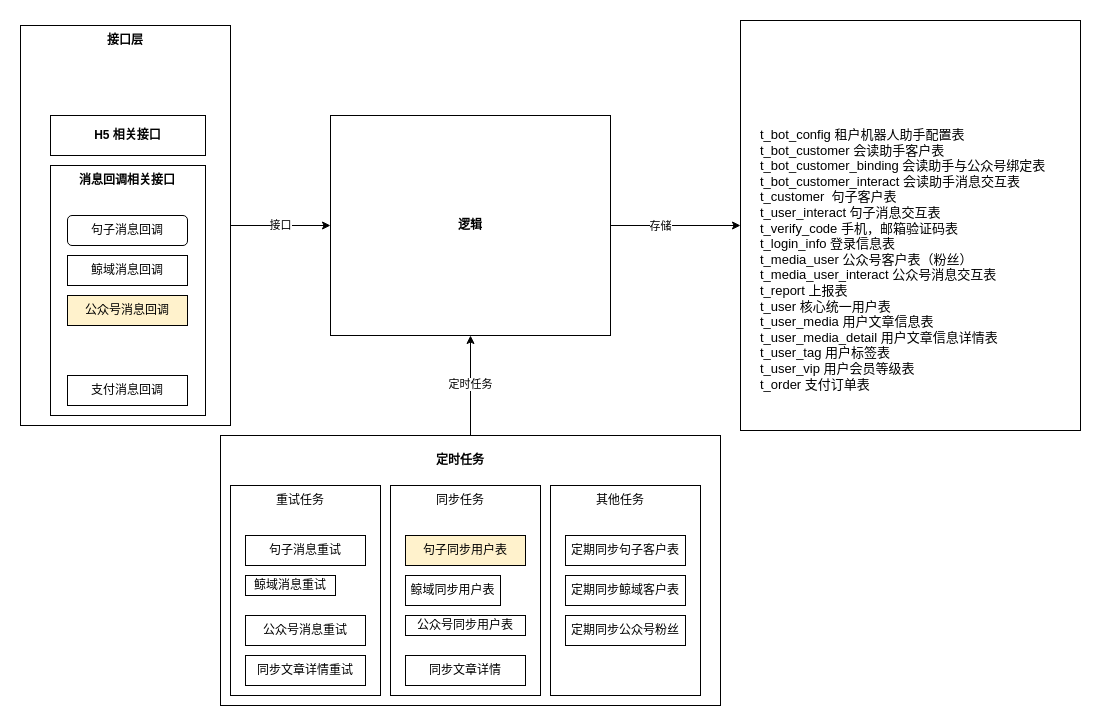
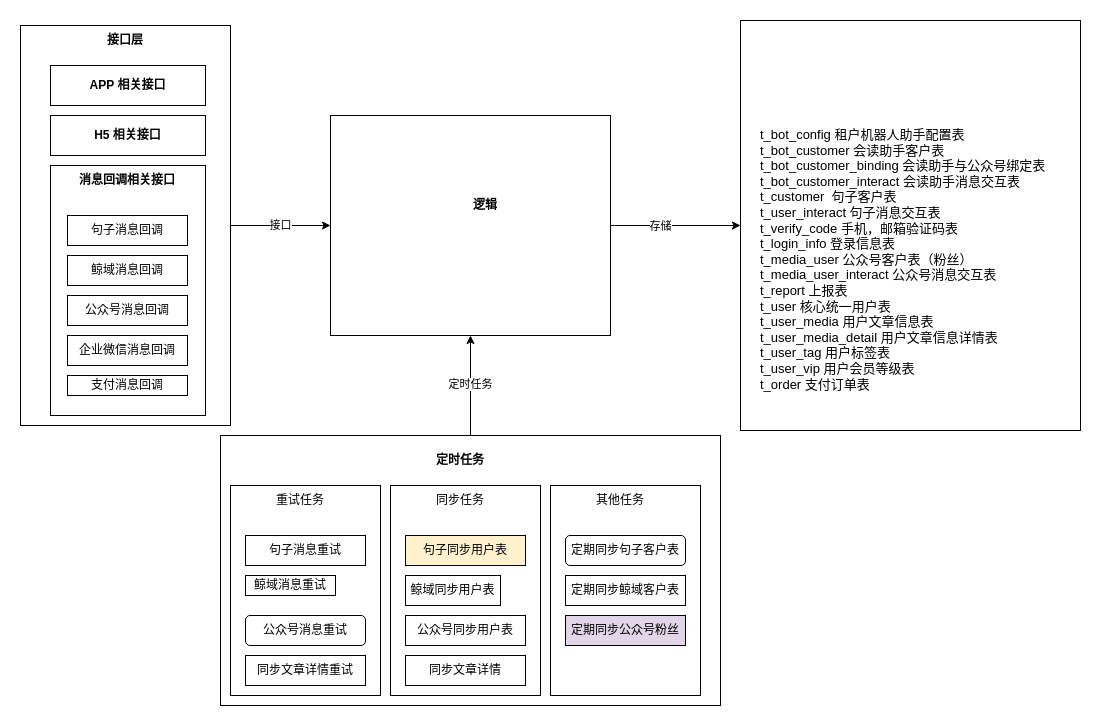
node "APP 相关接口": added
node "逻辑": moved (471, 226) -> (486, 206)
node "句子消息回调": shape rounded rectangle -> rectangle
node "公众号消息回调": fillcolor #fff2cc -> #ffffff
node "企业微信消息回调": added
node "支付消息回调": size 120x30 -> 120x20
node "定期同步句子客户表": shape rectangle -> rounded rectangle
node "公众号同步用户表": size 120x20 -> 120x30
node "公众号消息重试": shape rectangle -> rounded rectangle
node "定期同步公众号粉丝": fillcolor #ffffff -> #e1d5e7
